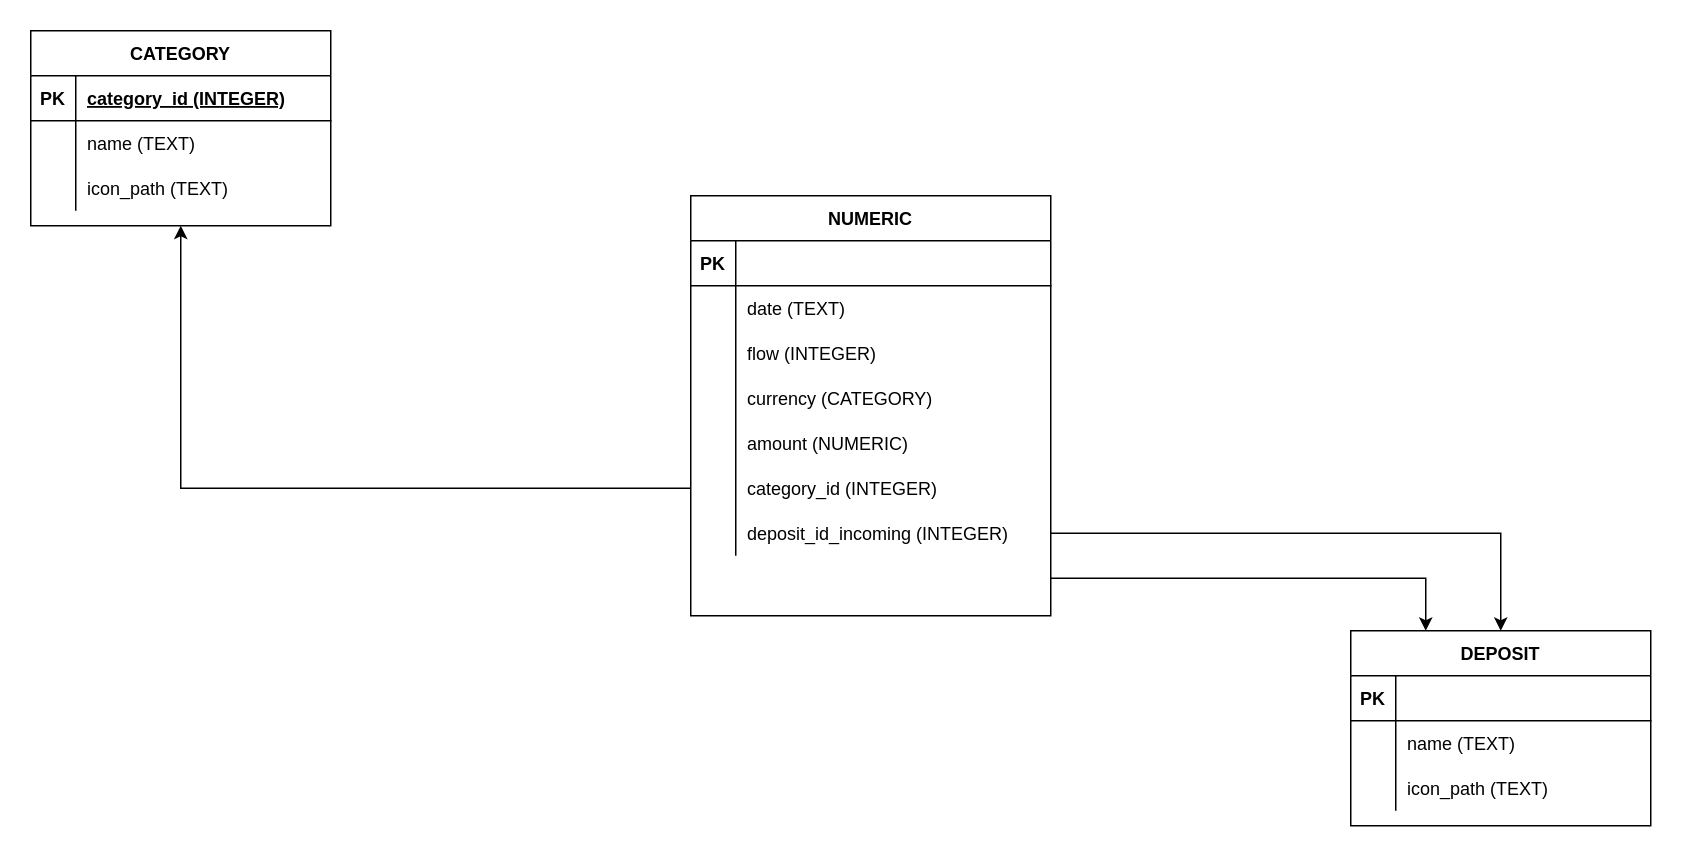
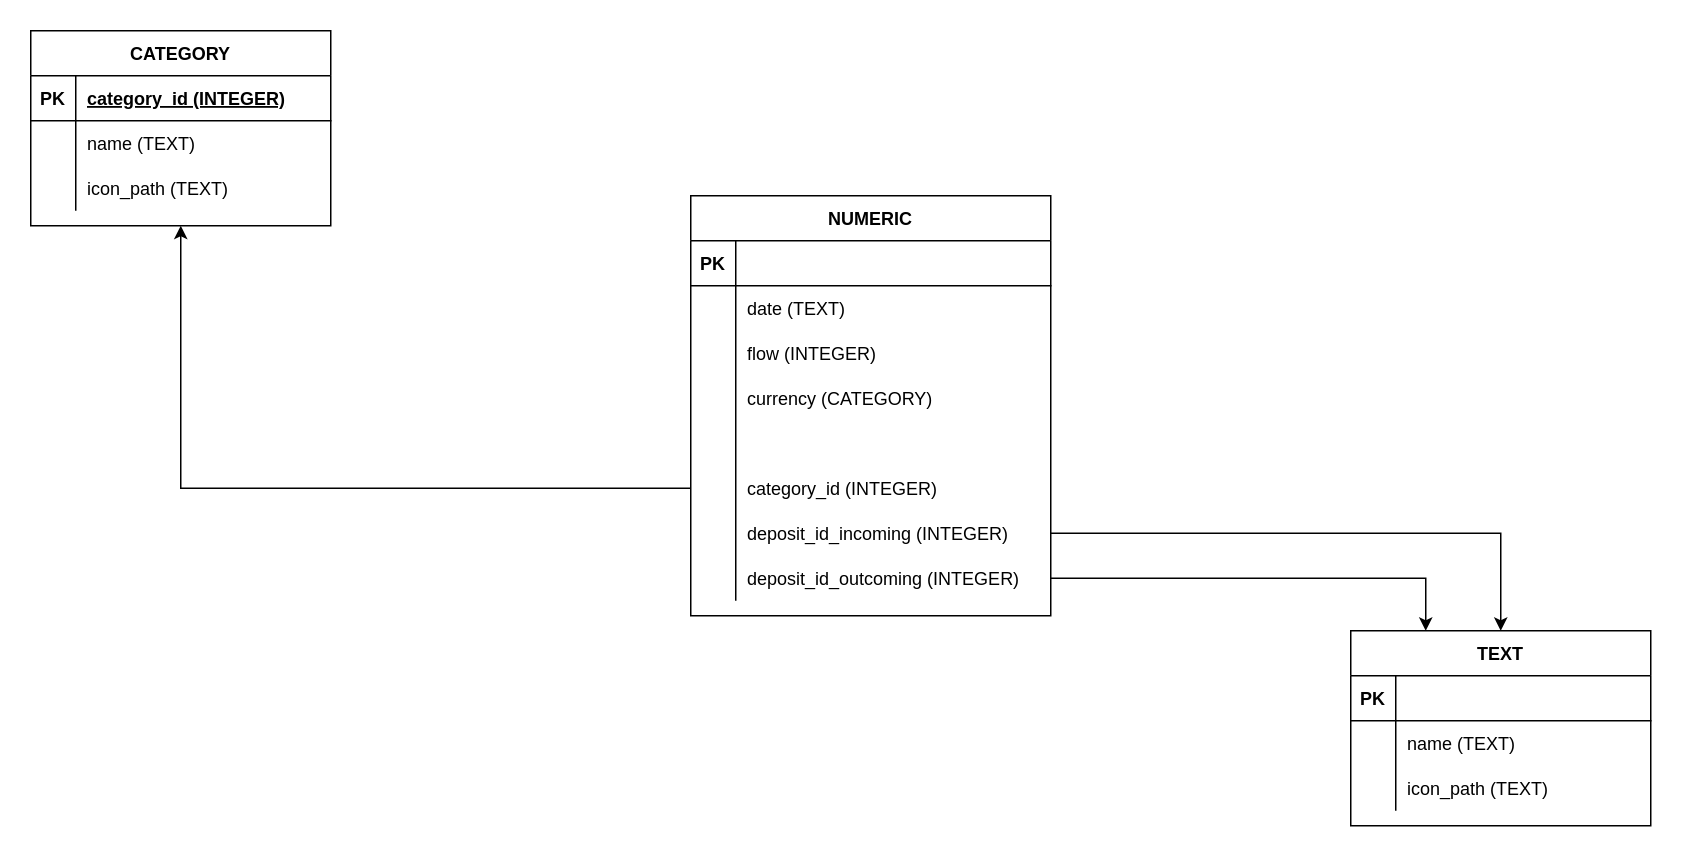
node "amount (NUMERIC)": removed
node "deposit_id_outcoming (INTEGER)": added
node "DEPOSIT": label "DEPOSIT" -> "TEXT"
